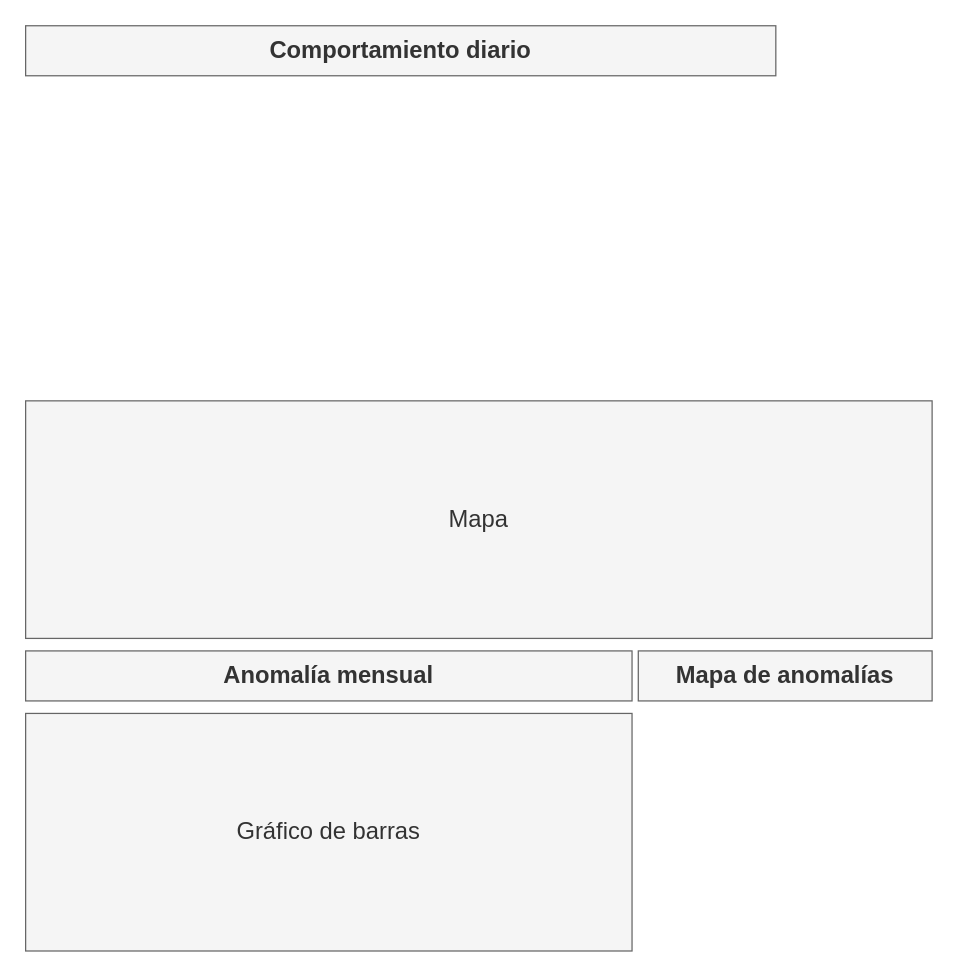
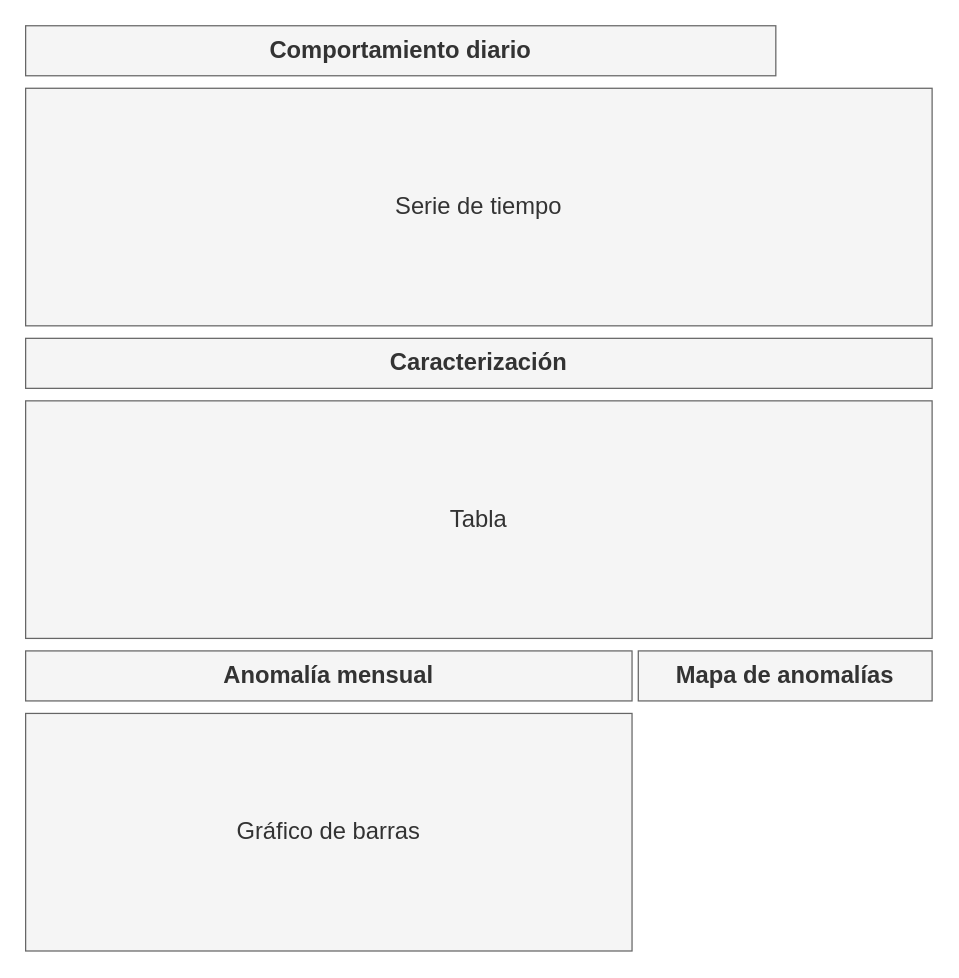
node "Serie de tiempo": added
node "Caracterización": added
node "Mapa": label "Mapa" -> "Tabla"
